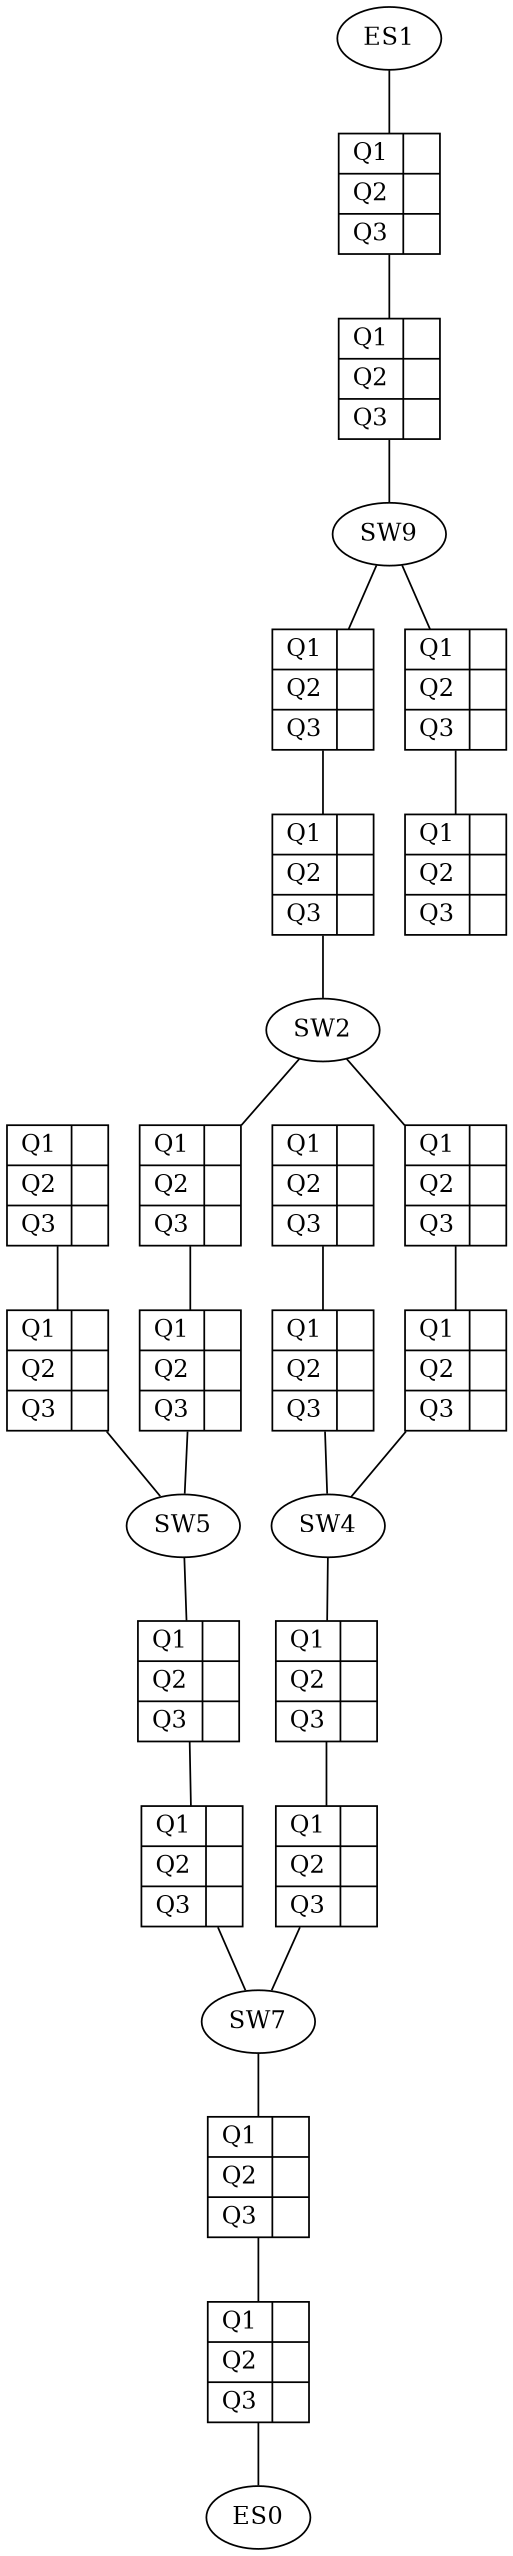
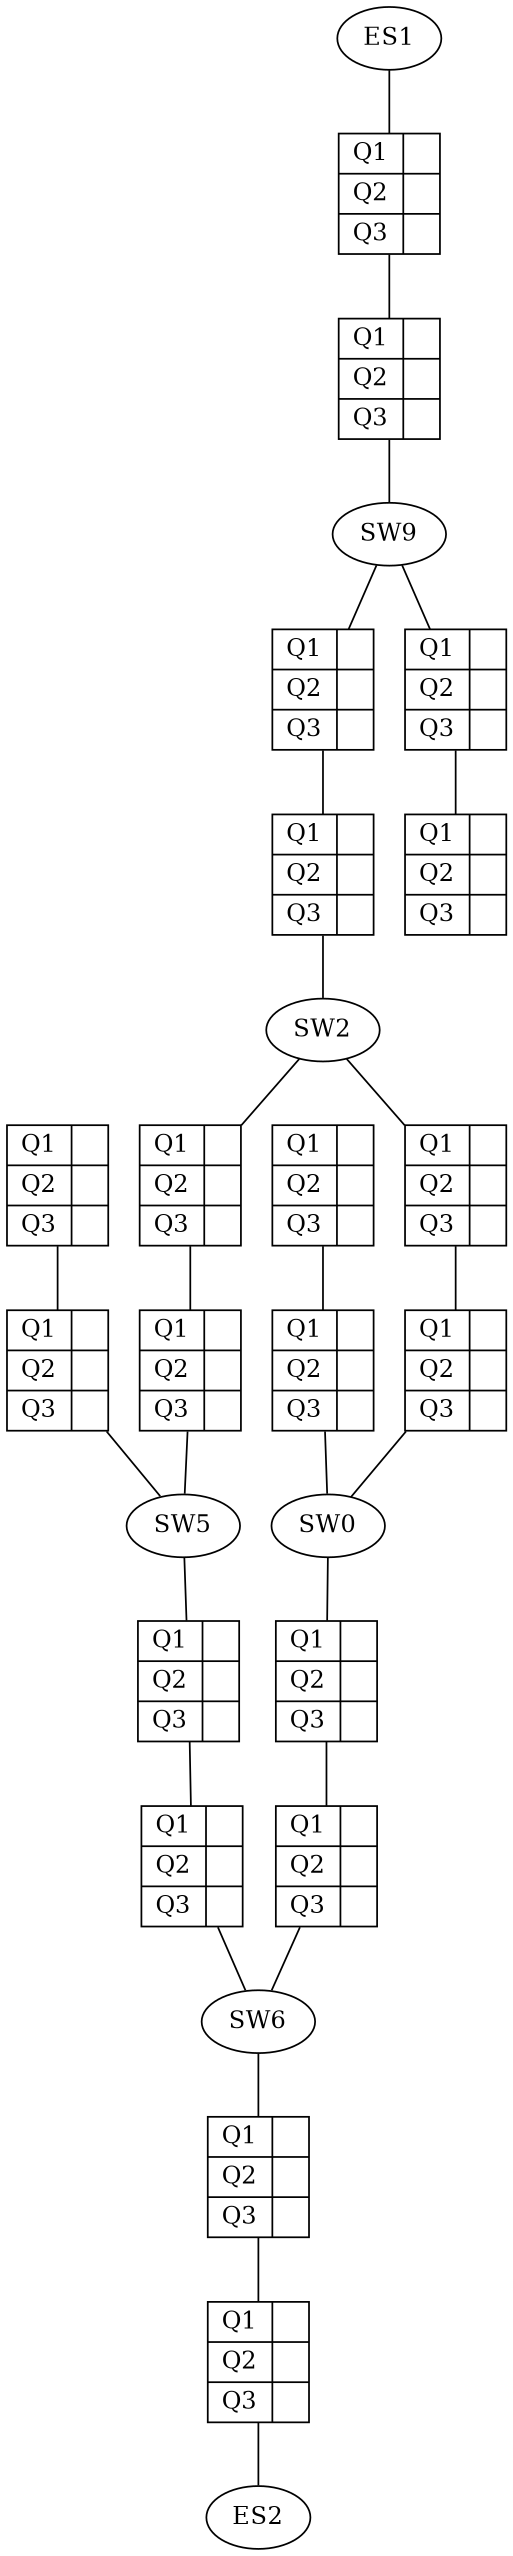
node "SW4": label "SW4" -> "SW0"
node "SW7": label "SW7" -> "SW6"
node "ES0": label "ES0" -> "ES2"
